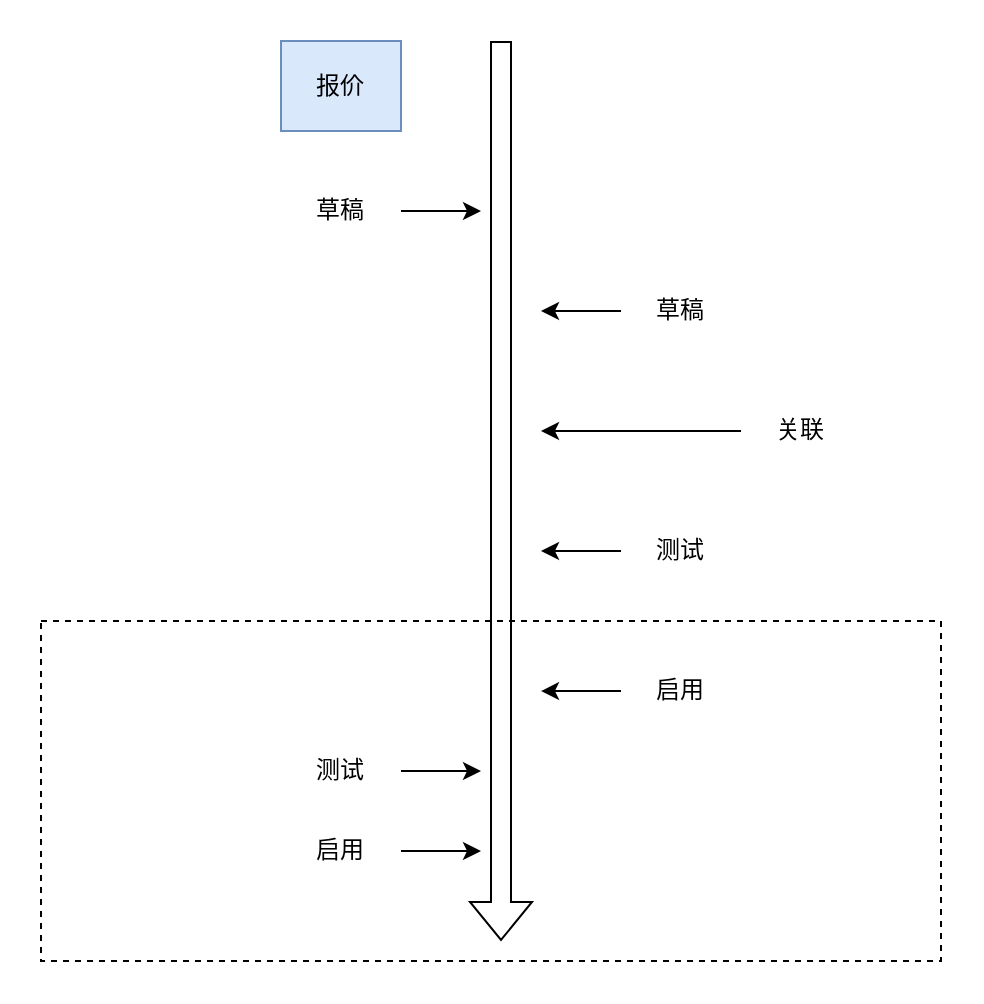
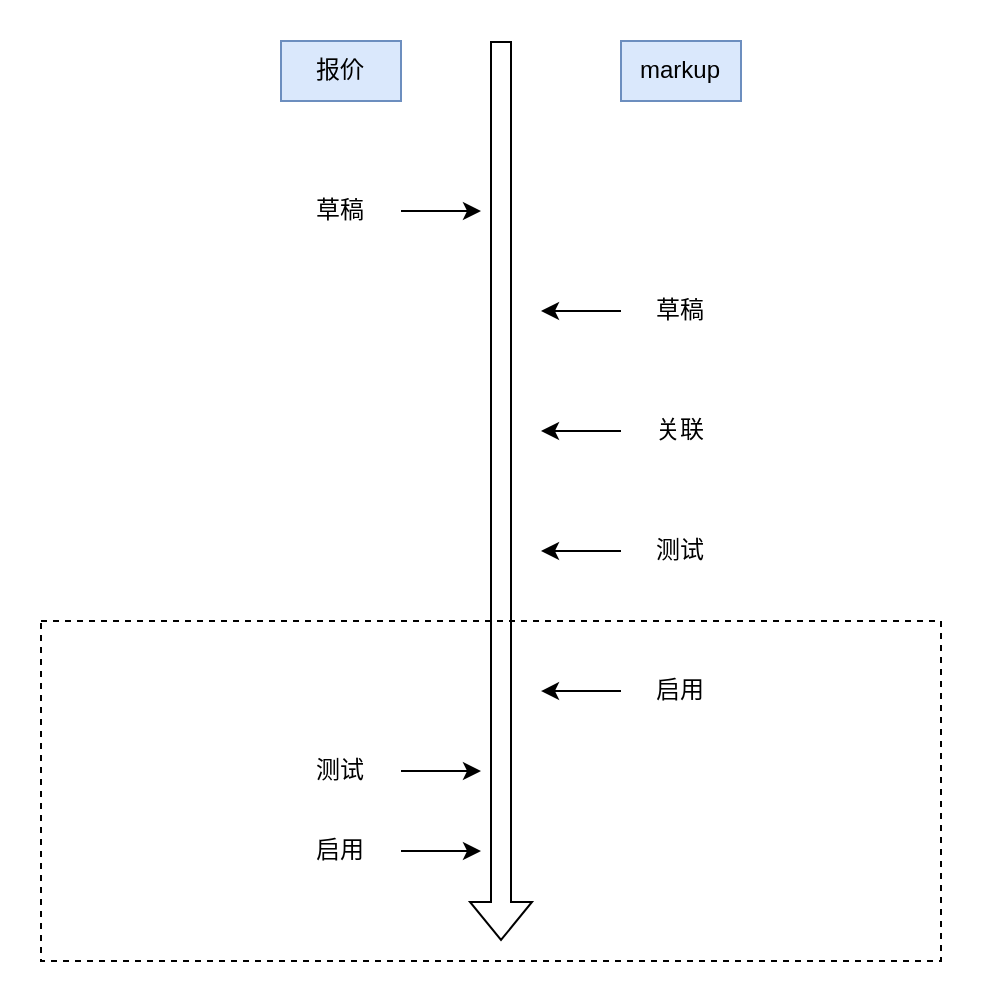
node "markup": added
node "报价": size 120x90 -> 120x60
node "关联": moved (801, 431) -> (681, 431)
